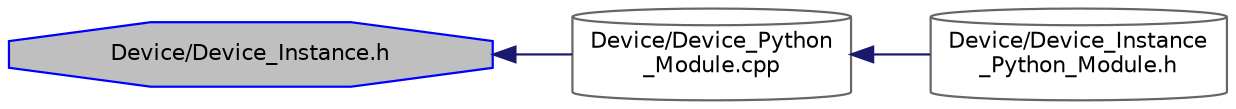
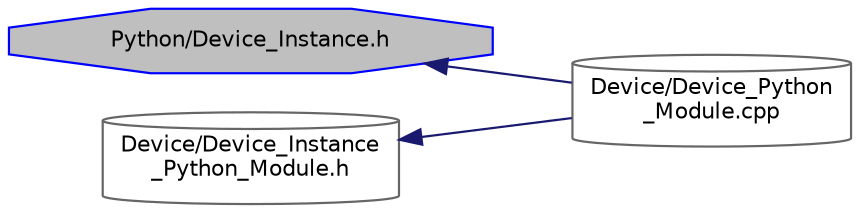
node "Device/Device_Instance.h": label "Device/Device_Instance.h" -> "Python/Device_Instance.h"
edge "Device/Device_Instance _Python_Module.h" -> "Device/Device_Python _Module.cpp": reversed
